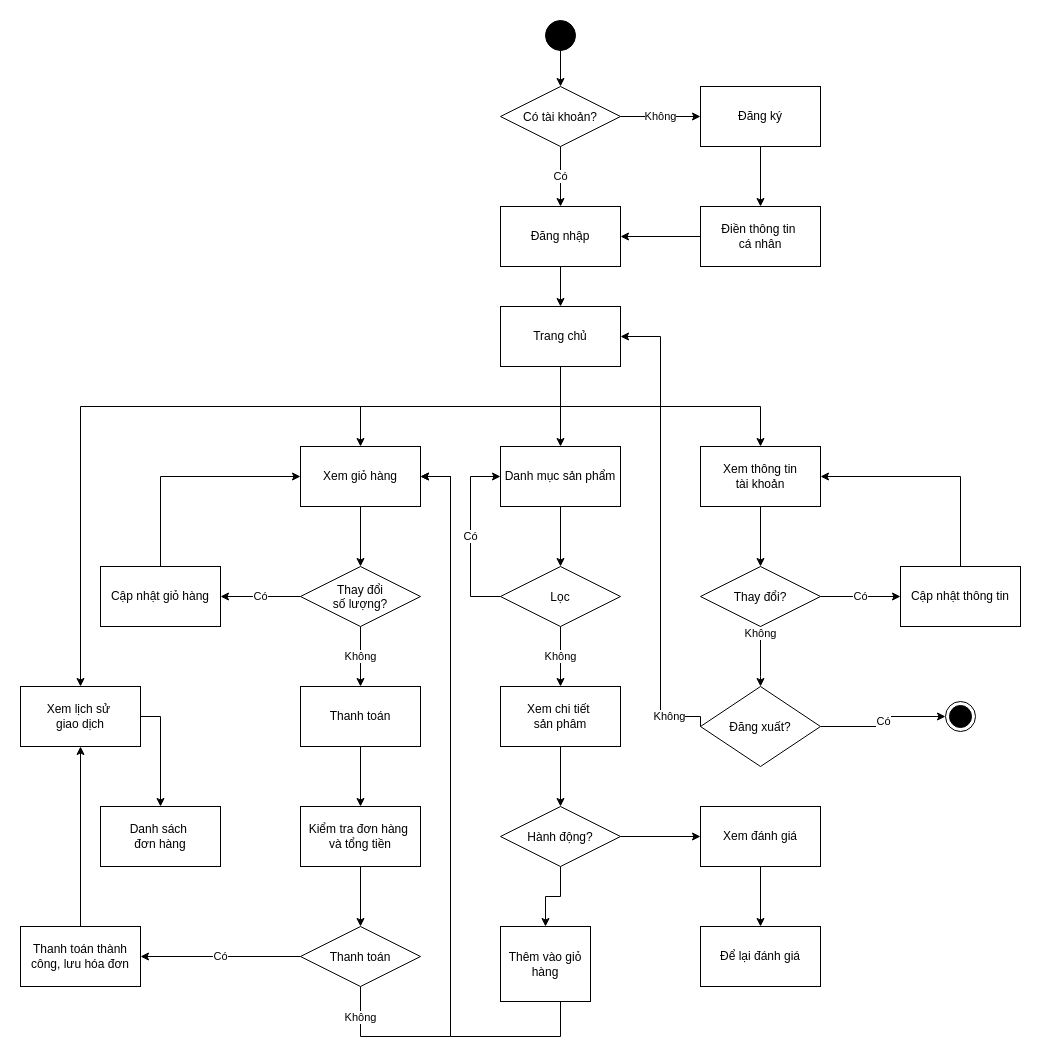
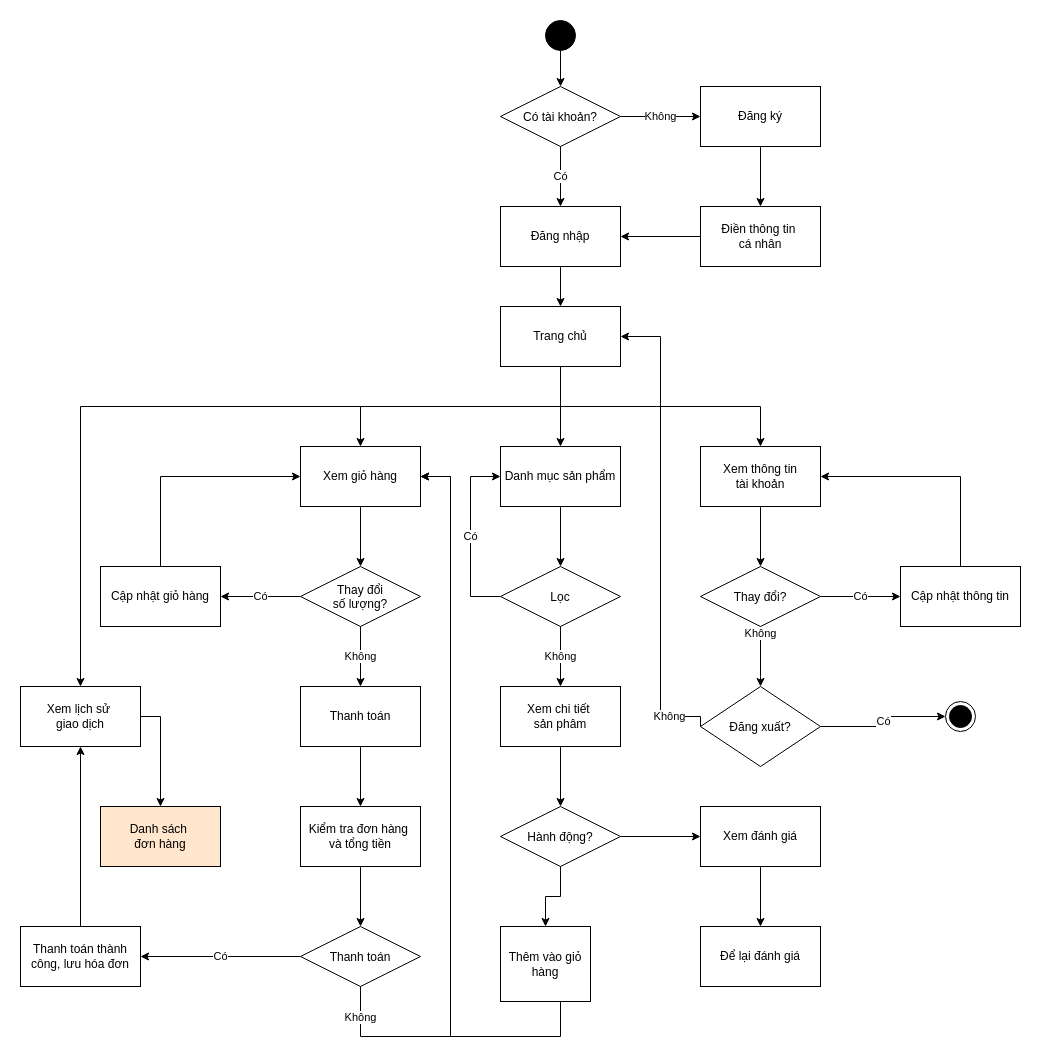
node "Danh sách đơn hàng": fillcolor #ffffff -> #ffe6cc
